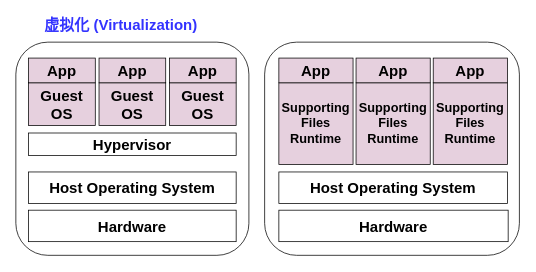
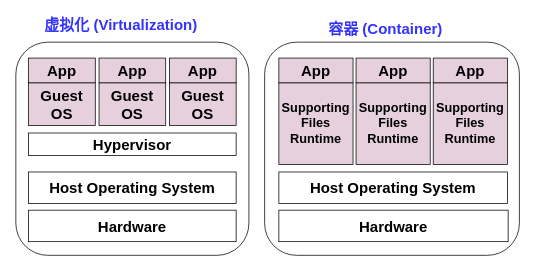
node "容器 (Container)": added
